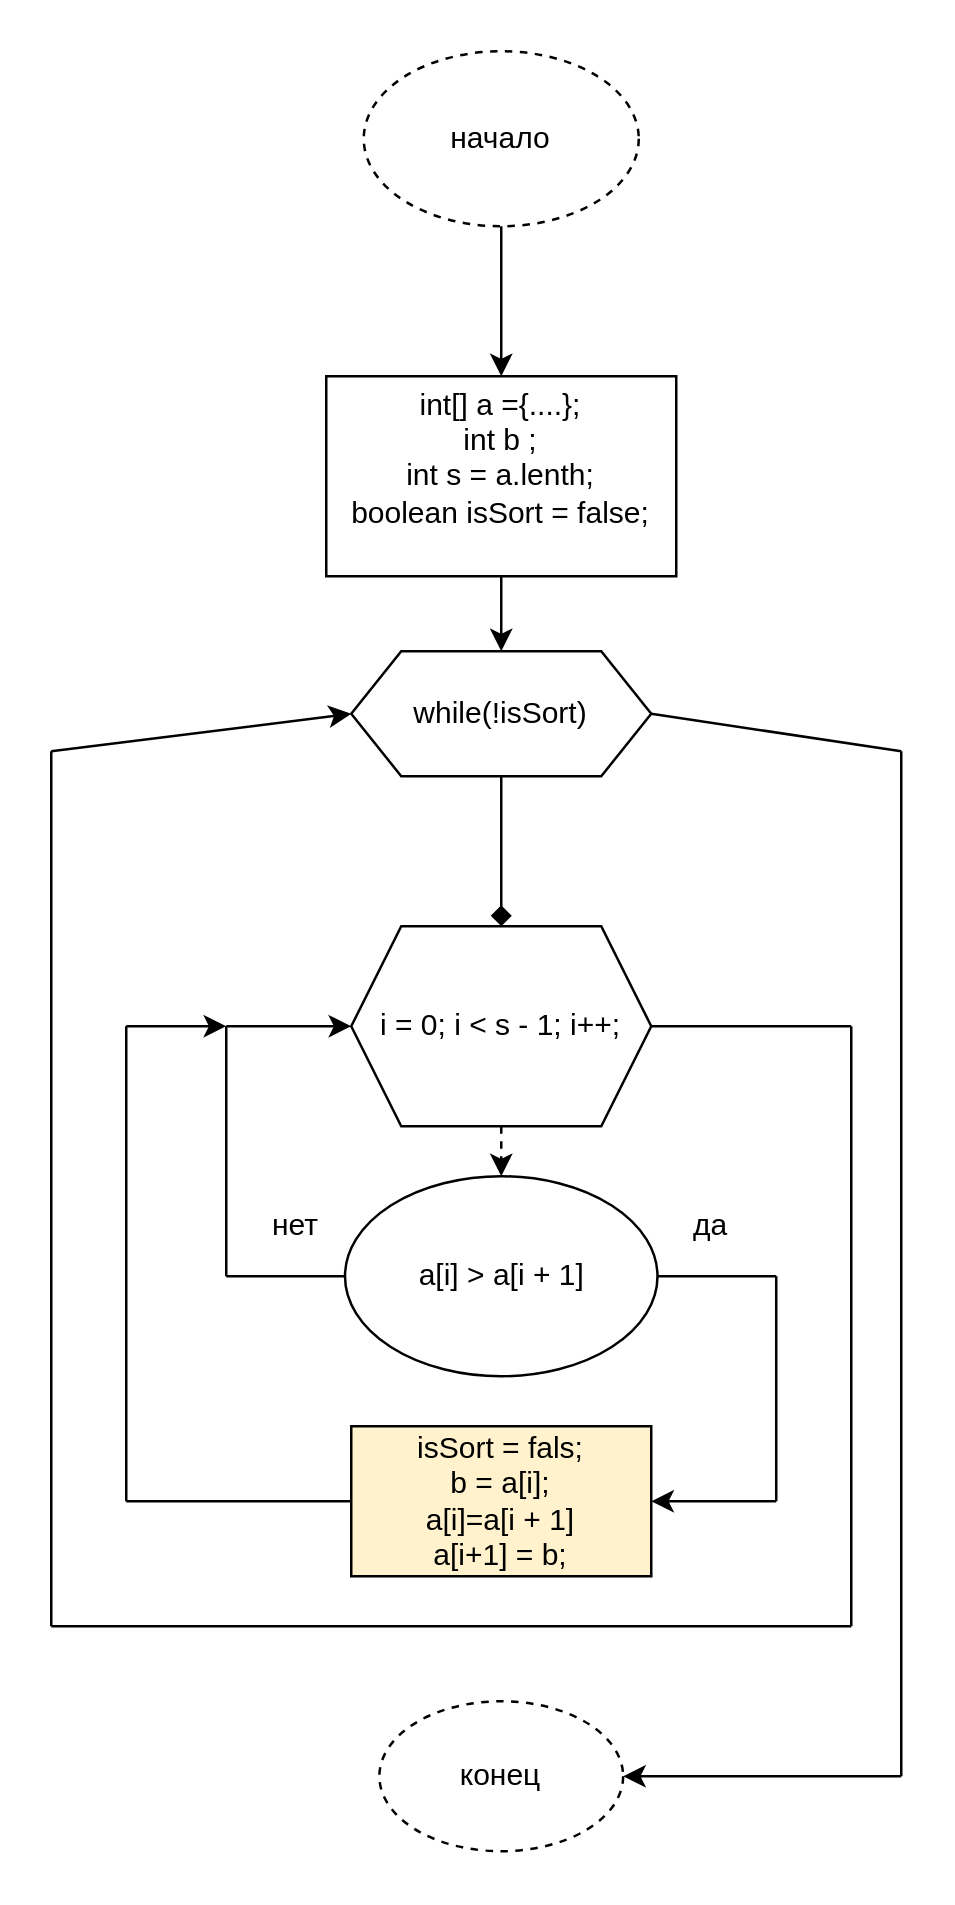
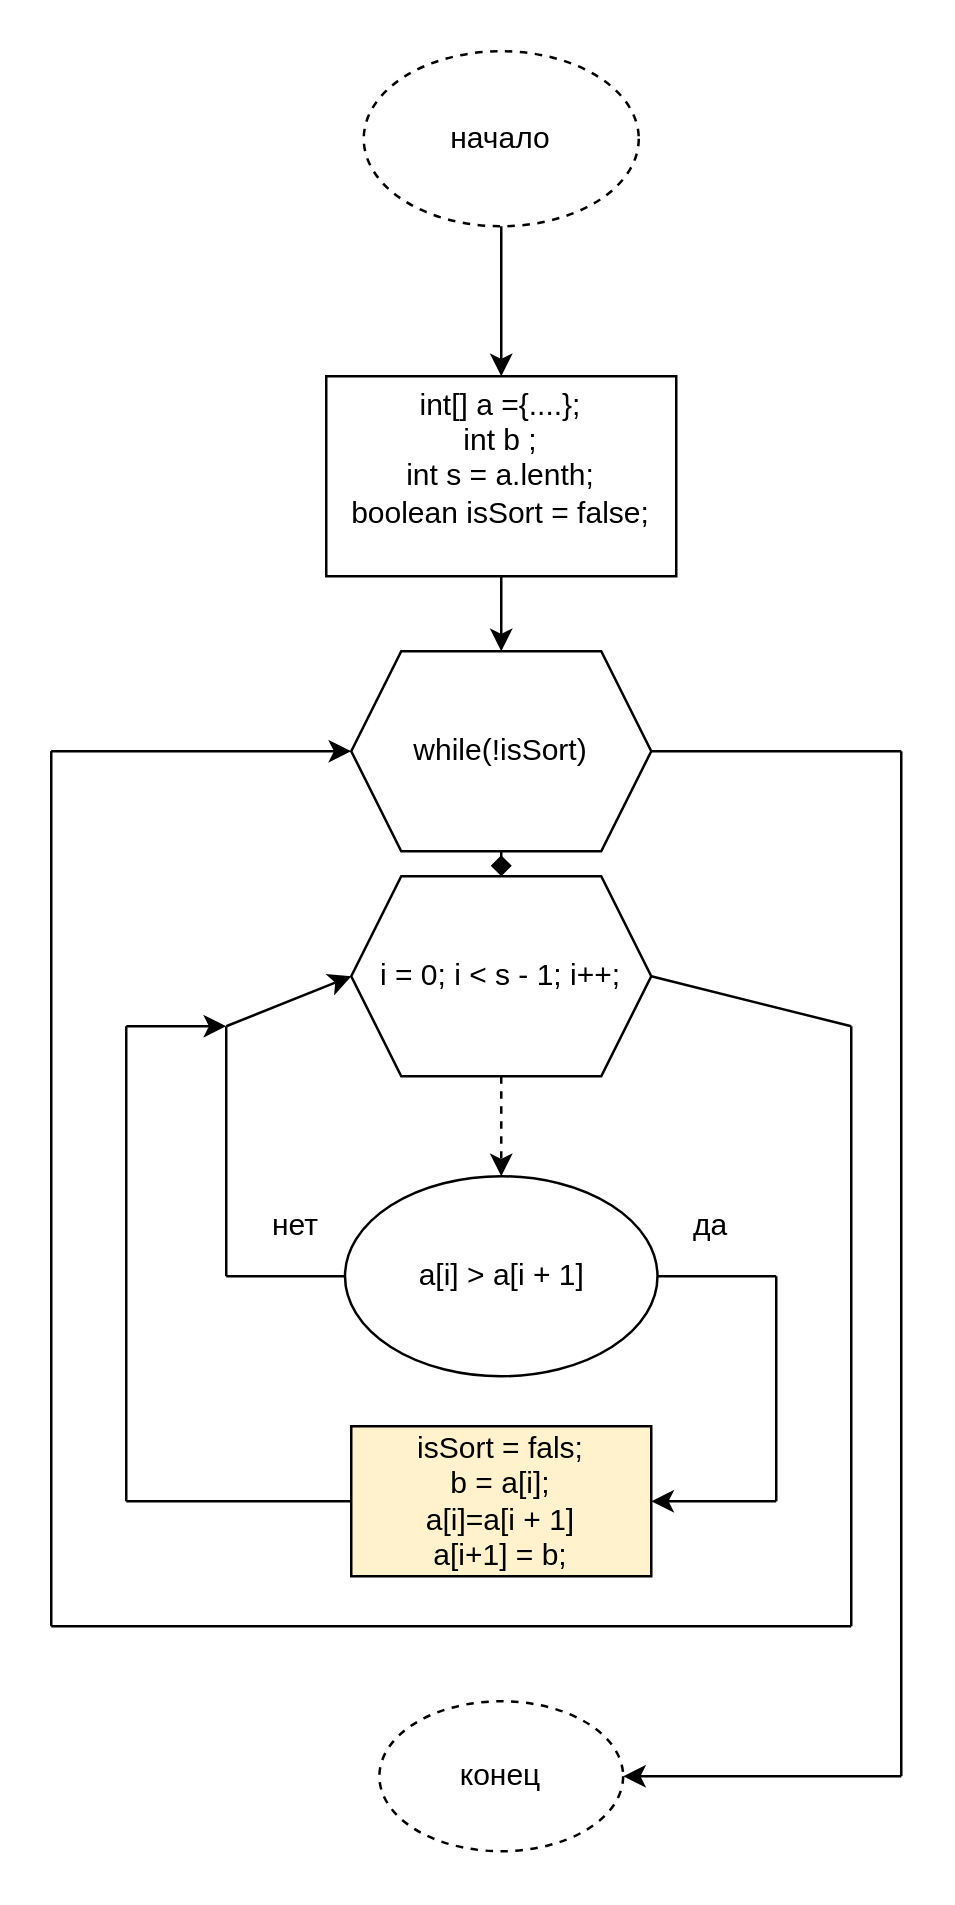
node "while(!isSort)": size 300x125 -> 300x200
node "i = 0; i < s - 1; i++;": moved (501, 1026) -> (501, 976)
